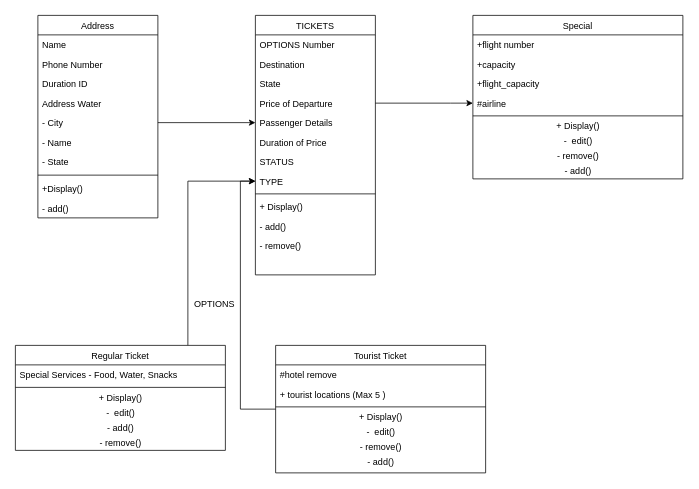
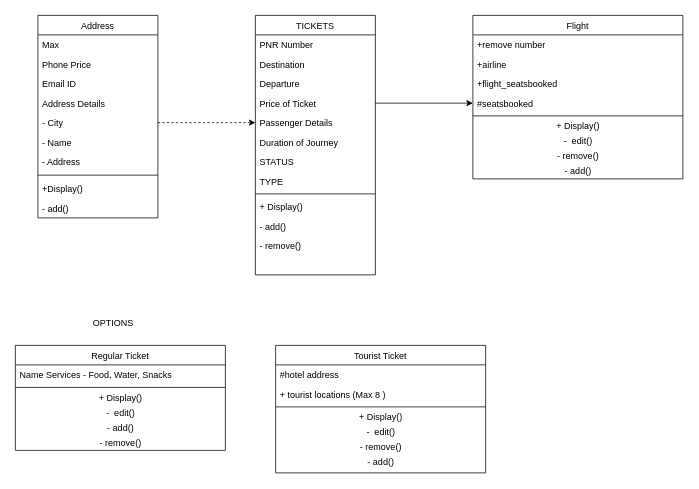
node "Special": label "Special" -> "Flight"
node "Name": label "Name" -> "Max"
node "OPTIONS Number": label "OPTIONS Number" -> "PNR Number"
node "+flight number": label "+flight number" -> "+remove number"
node "Phone Number": label "Phone Number" -> "Phone Price"
node "+capacity": label "+capacity" -> "+airline"
node "Duration ID": label "Duration ID" -> "Email ID"
node "State": label "State" -> "Departure"
node "+flight_capacity": label "+flight_capacity" -> "+flight_seatsbooked"
node "Address Water": label "Address Water" -> "Address Details"
node "Price of Departure": label "Price of Departure" -> "Price of Ticket"
node "#airline": label "#airline" -> "#seatsbooked"
edge "- City" -> "Passenger Details": style solid -> dashed
node "Duration of Price": label "Duration of Price" -> "Duration of Journey"
node "- State": label "- State" -> "- Address"
edge "Regular Ticket" -> "TYPE": removed
edge "Tourist Ticket" -> "TYPE": removed
node "OPTIONS": moved (214, 304) -> (113, 323)
node "Special Services - Food, Water, Snacks": label "Special Services - Food, Water, Snacks" -> "Name Services - Food, Water, Snacks"
node "#hotel remove": label "#hotel remove" -> "#hotel address"
node "+ tourist locations (Max 5 )": label "+ tourist locations (Max 5 )" -> "+ tourist locations (Max 8 )"
